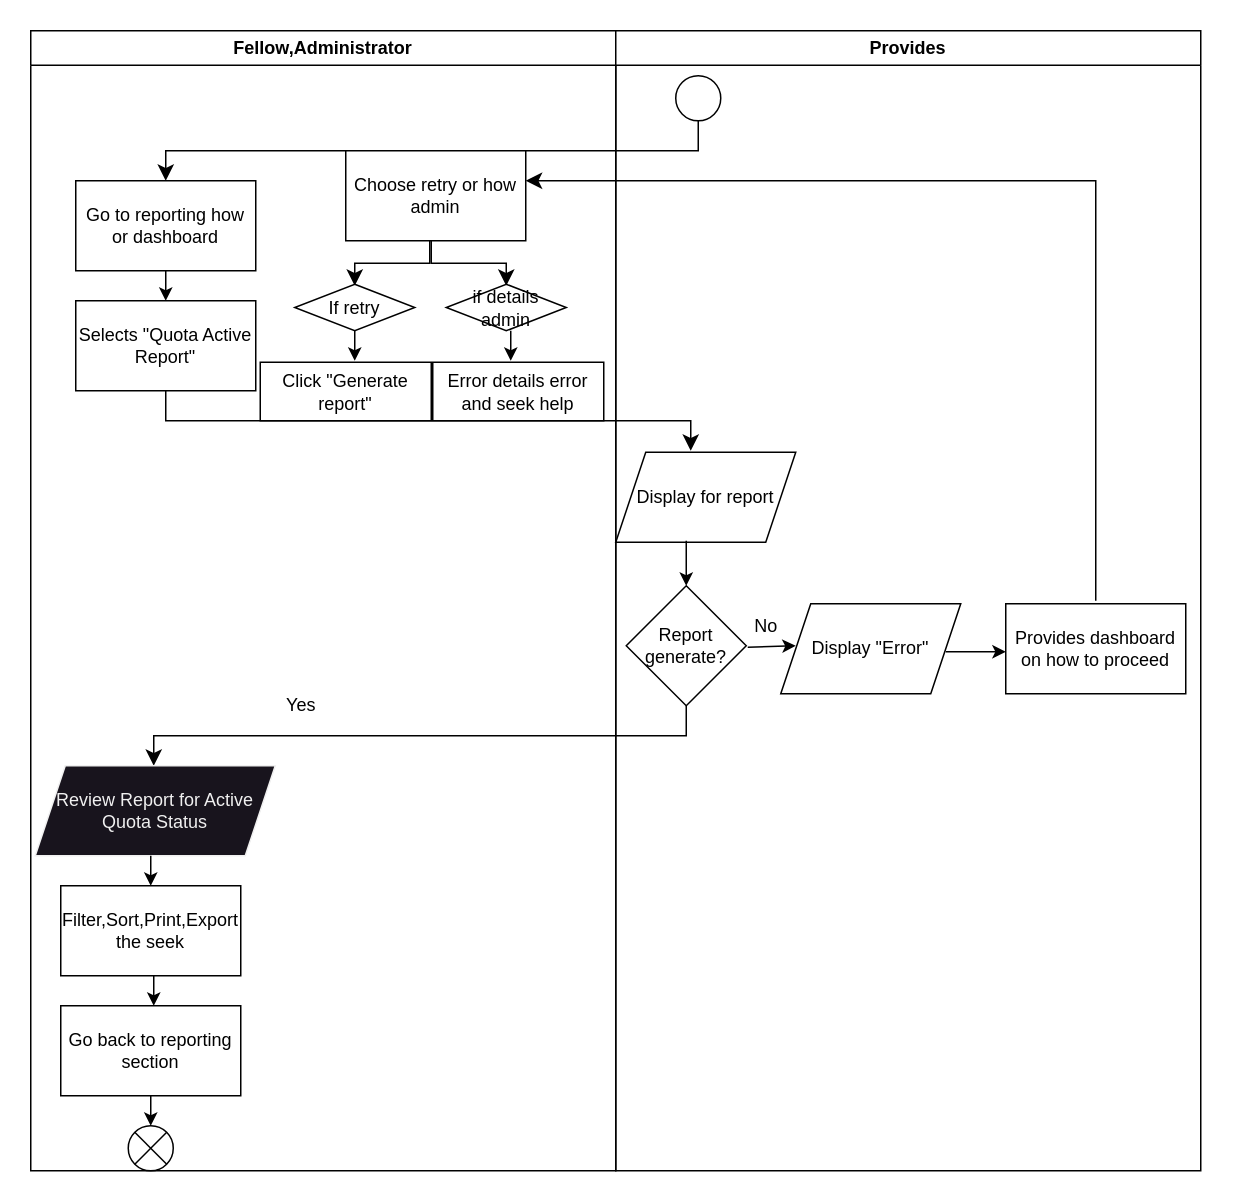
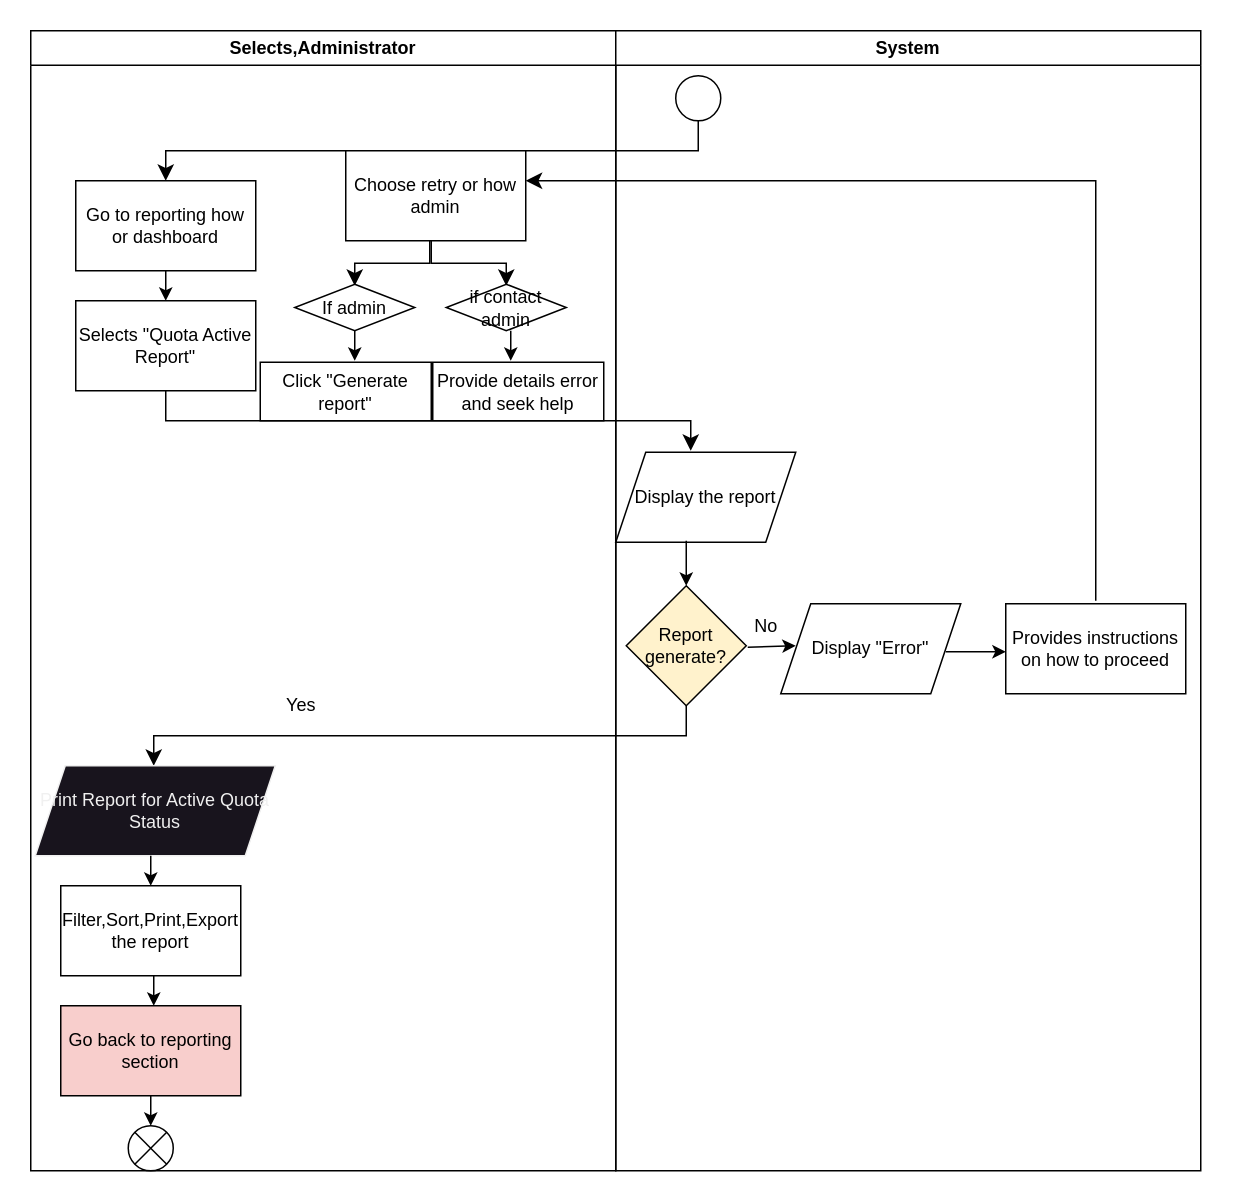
node "Fellow,Administrator": label "Fellow,Administrator" -> "Selects,Administrator"
node "Provides": label "Provides" -> "System"
node "If retry": label "If retry" -> "If admin"
node "if details admin": label "if details admin" -> "if contact admin"
node "Error details error and seek help": label "Error details error and seek help" -> "Provide details error and seek help"
node "Display for report": label "Display for report" -> "Display the report"
node "Report generate?": fillcolor #ffffff -> #fff2cc
node "Provides dashboard on how to proceed": label "Provides dashboard on how to proceed" -> "Provides instructions on how to proceed"
node "Review Report for Active Quota Status": label "Review Report for Active Quota Status" -> "Print Report for Active Quota Status"
node "Filter,Sort,Print,Export the seek": label "Filter,Sort,Print,Export the seek" -> "Filter,Sort,Print,Export the report"
node "Go back to reporting section": fillcolor #ffffff -> #f8cecc
